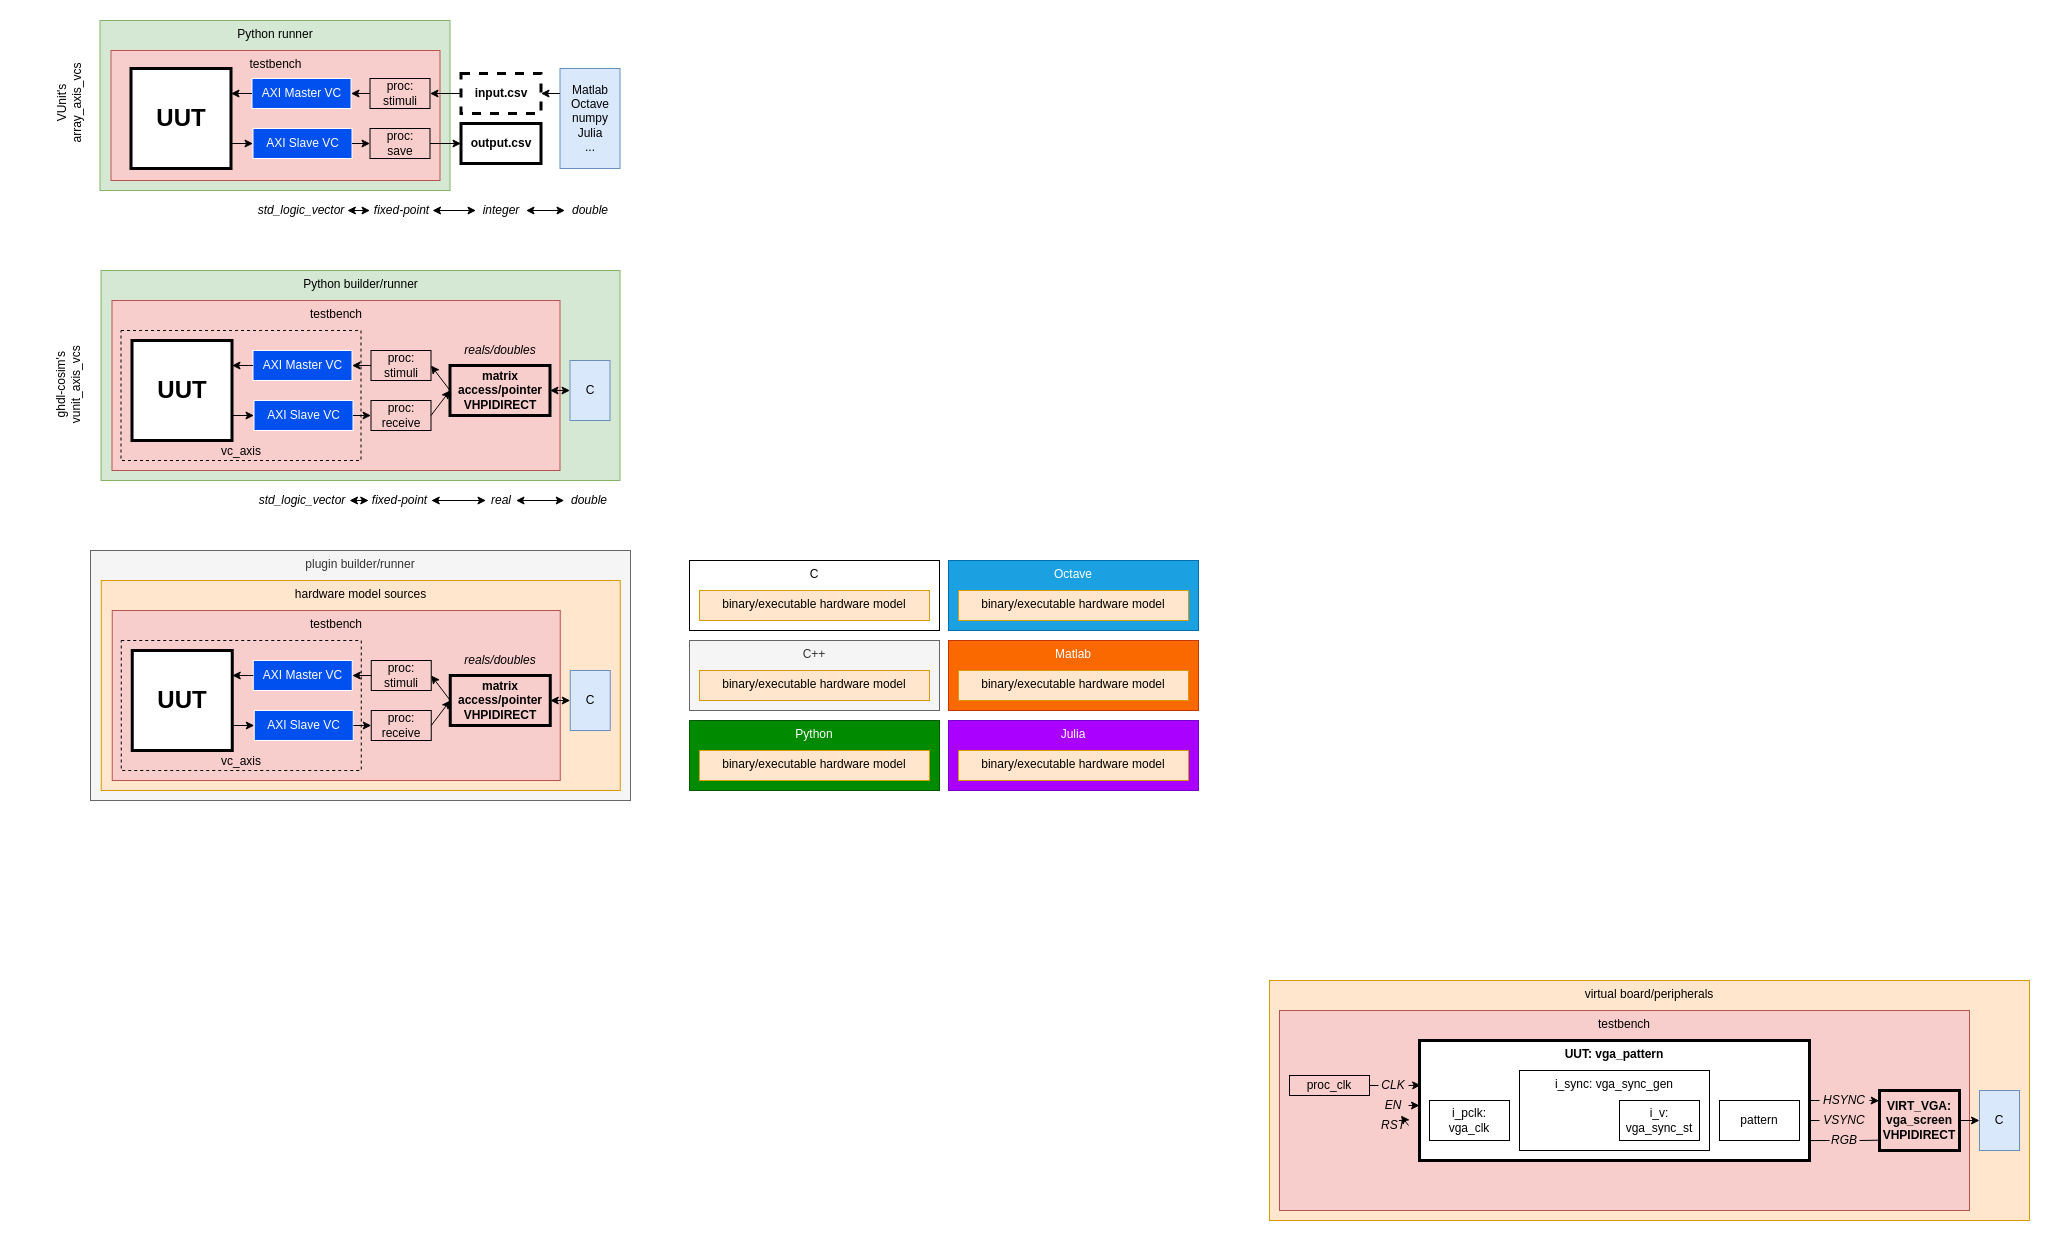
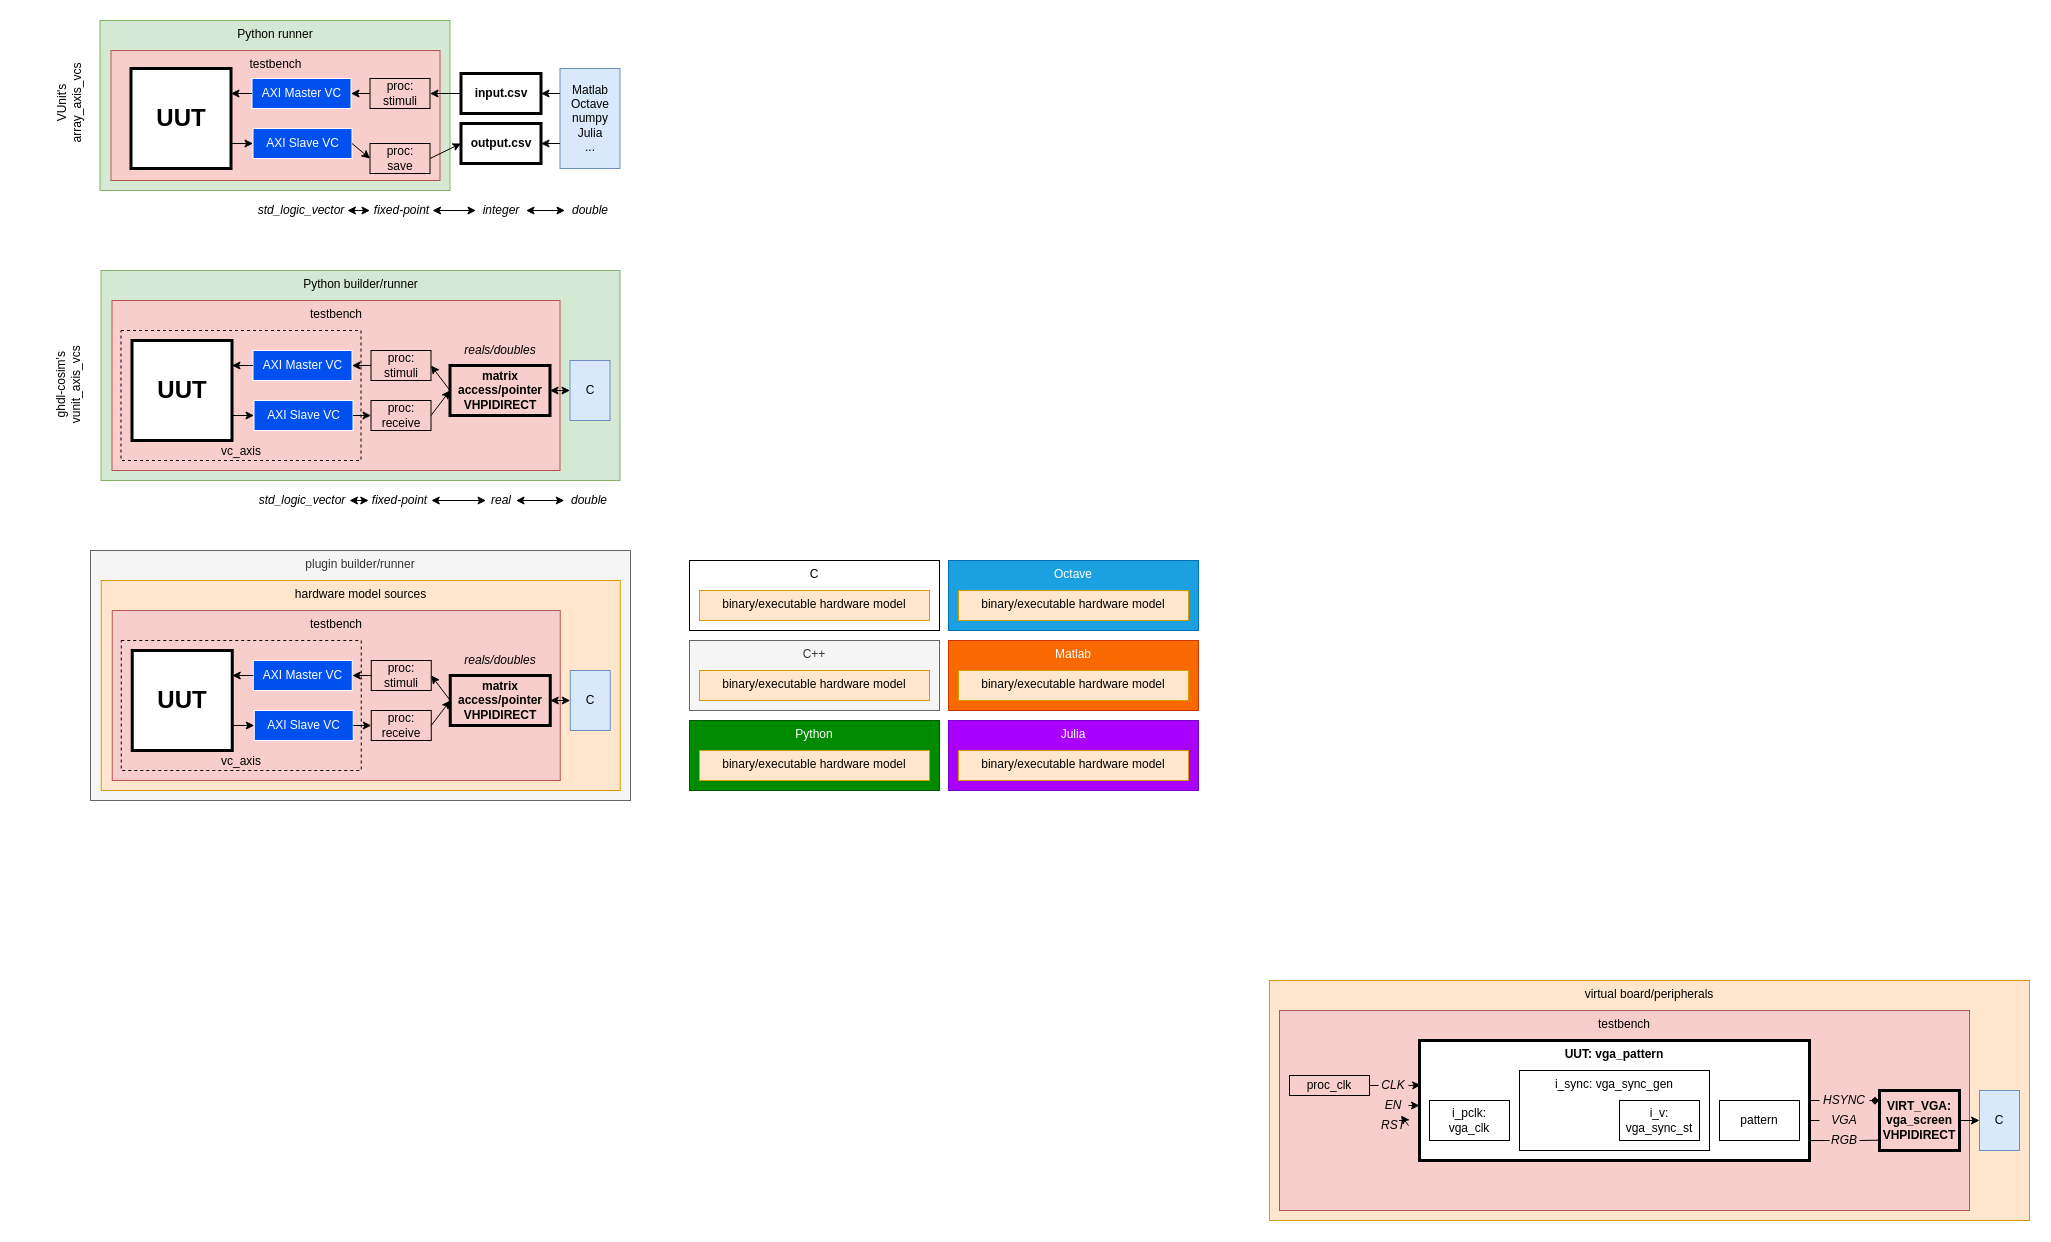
node "input.csv": style dashed -> solid
node "proc: save": moved (400, 144) -> (400, 159)
edge "Matlab Octave numpy Julia ..." -> "output.csv": added
edge "HSYNC" -> "VIRT_VGA: vga_screen VHPIDIRECT": arrowhead classic -> diamond
node "VSYNC": label "VSYNC" -> "VGA"
